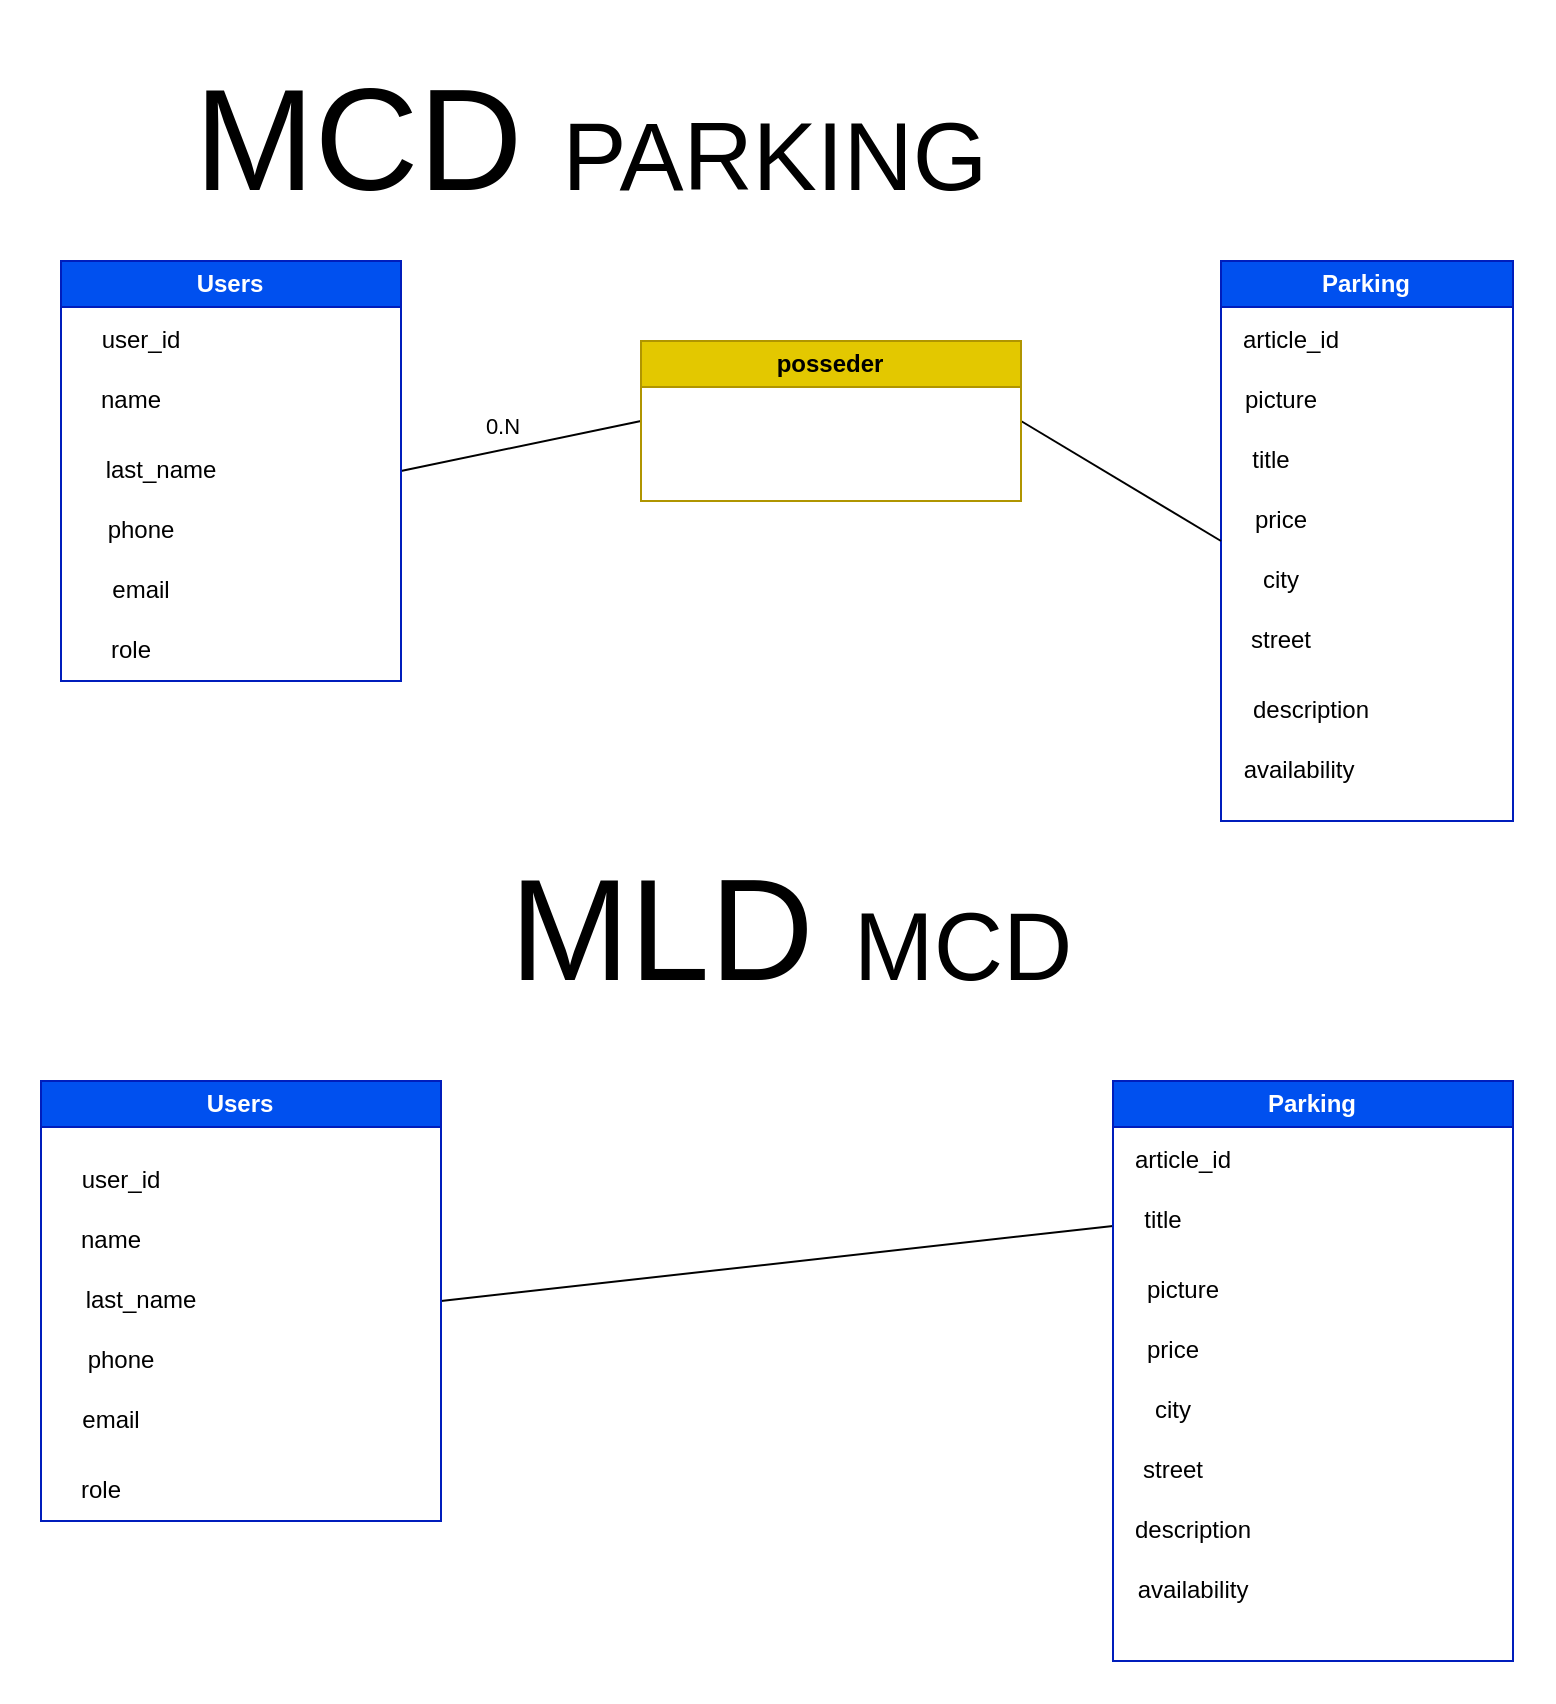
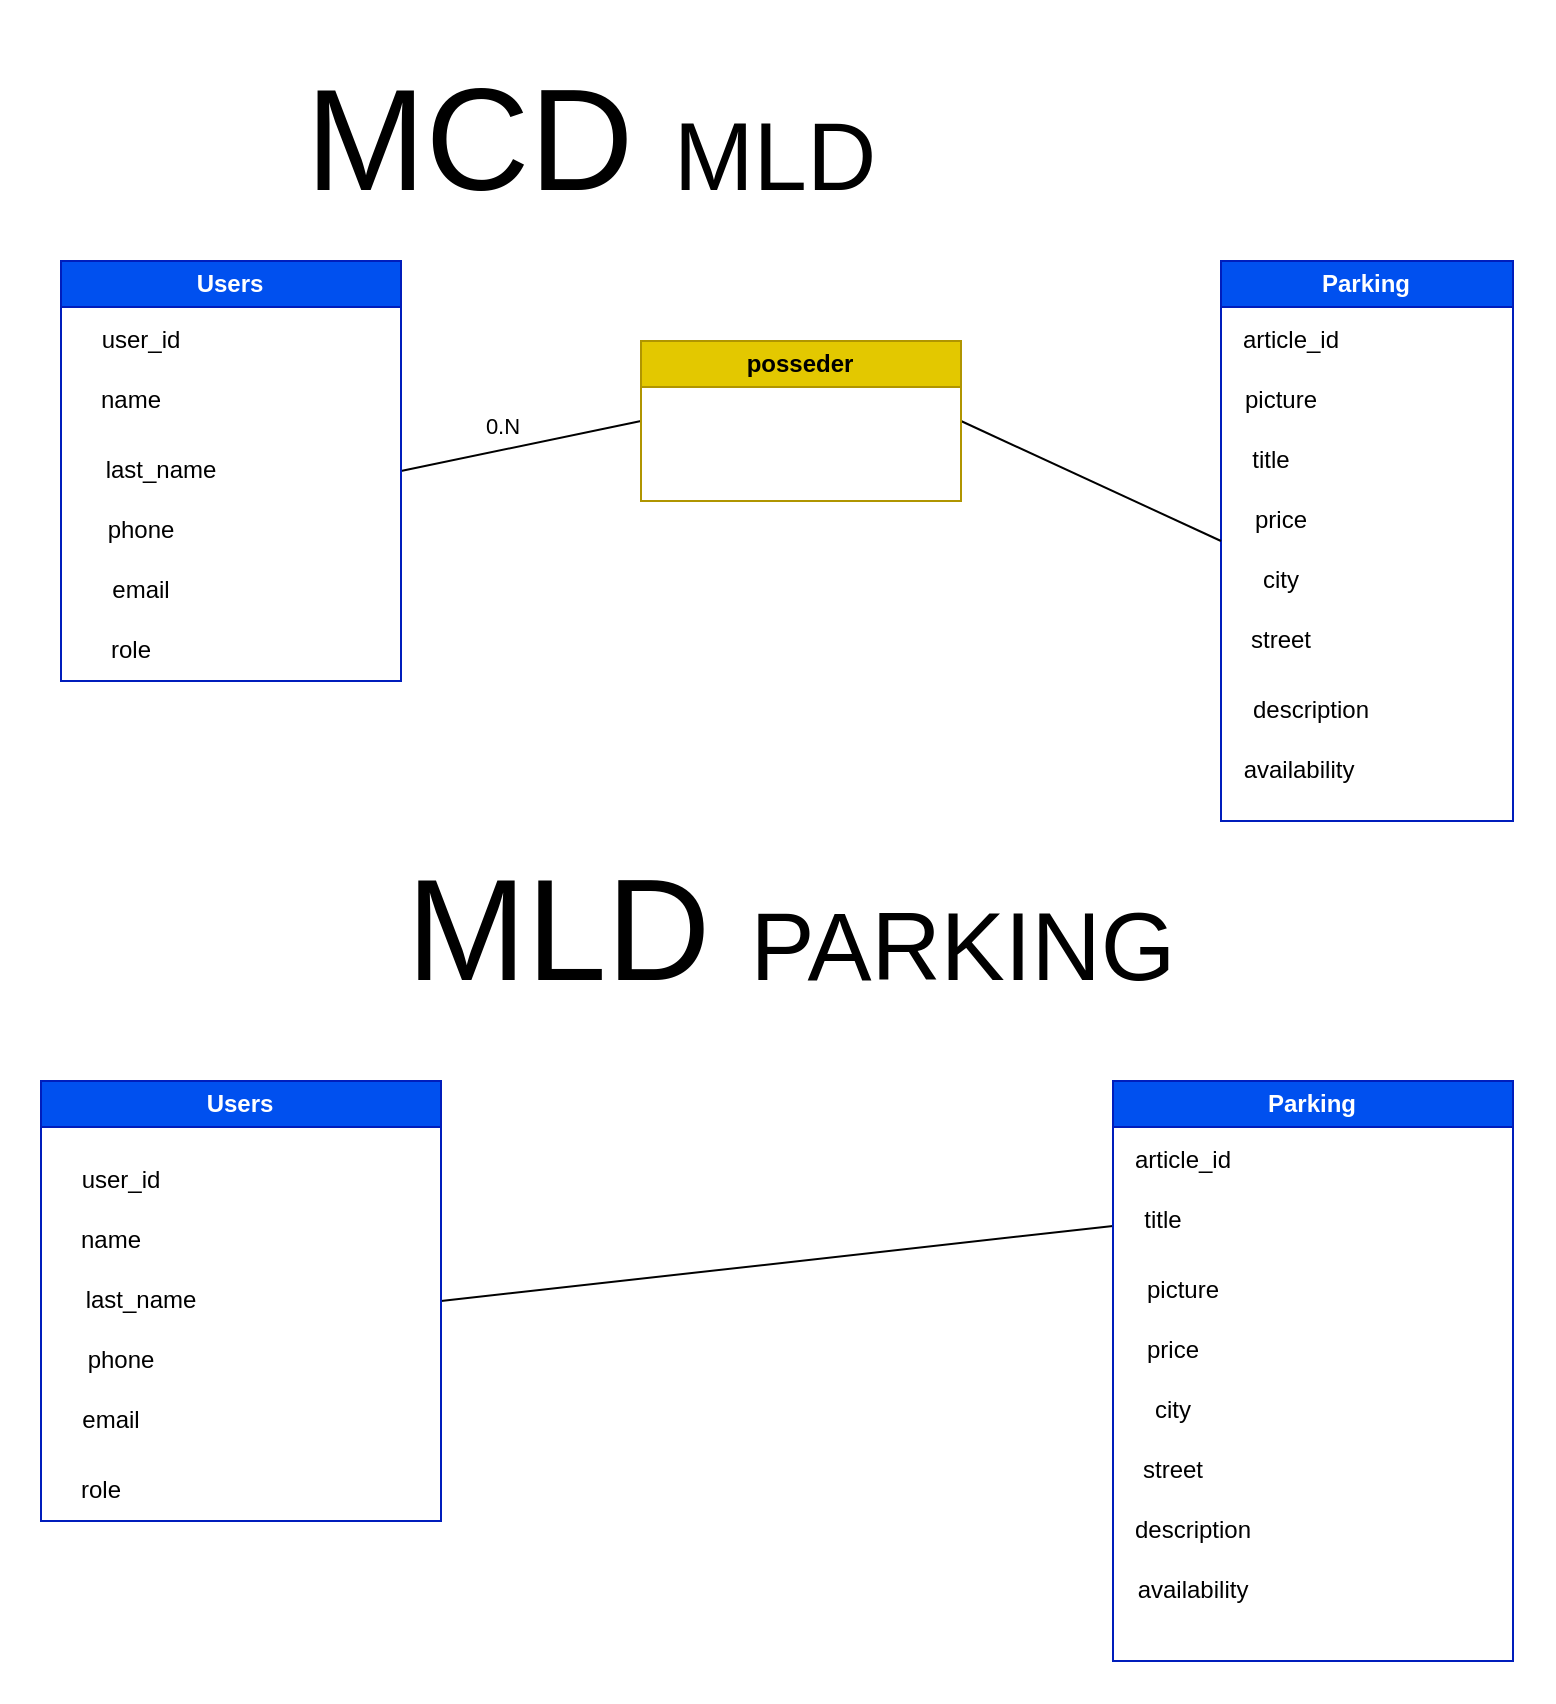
node "MCD PARKING": label "MCD PARKING" -> "MCD MLD"
node "posseder": size 380x160 -> 320x160
node "MLD MCD": label "MLD MCD" -> "MLD PARKING"
